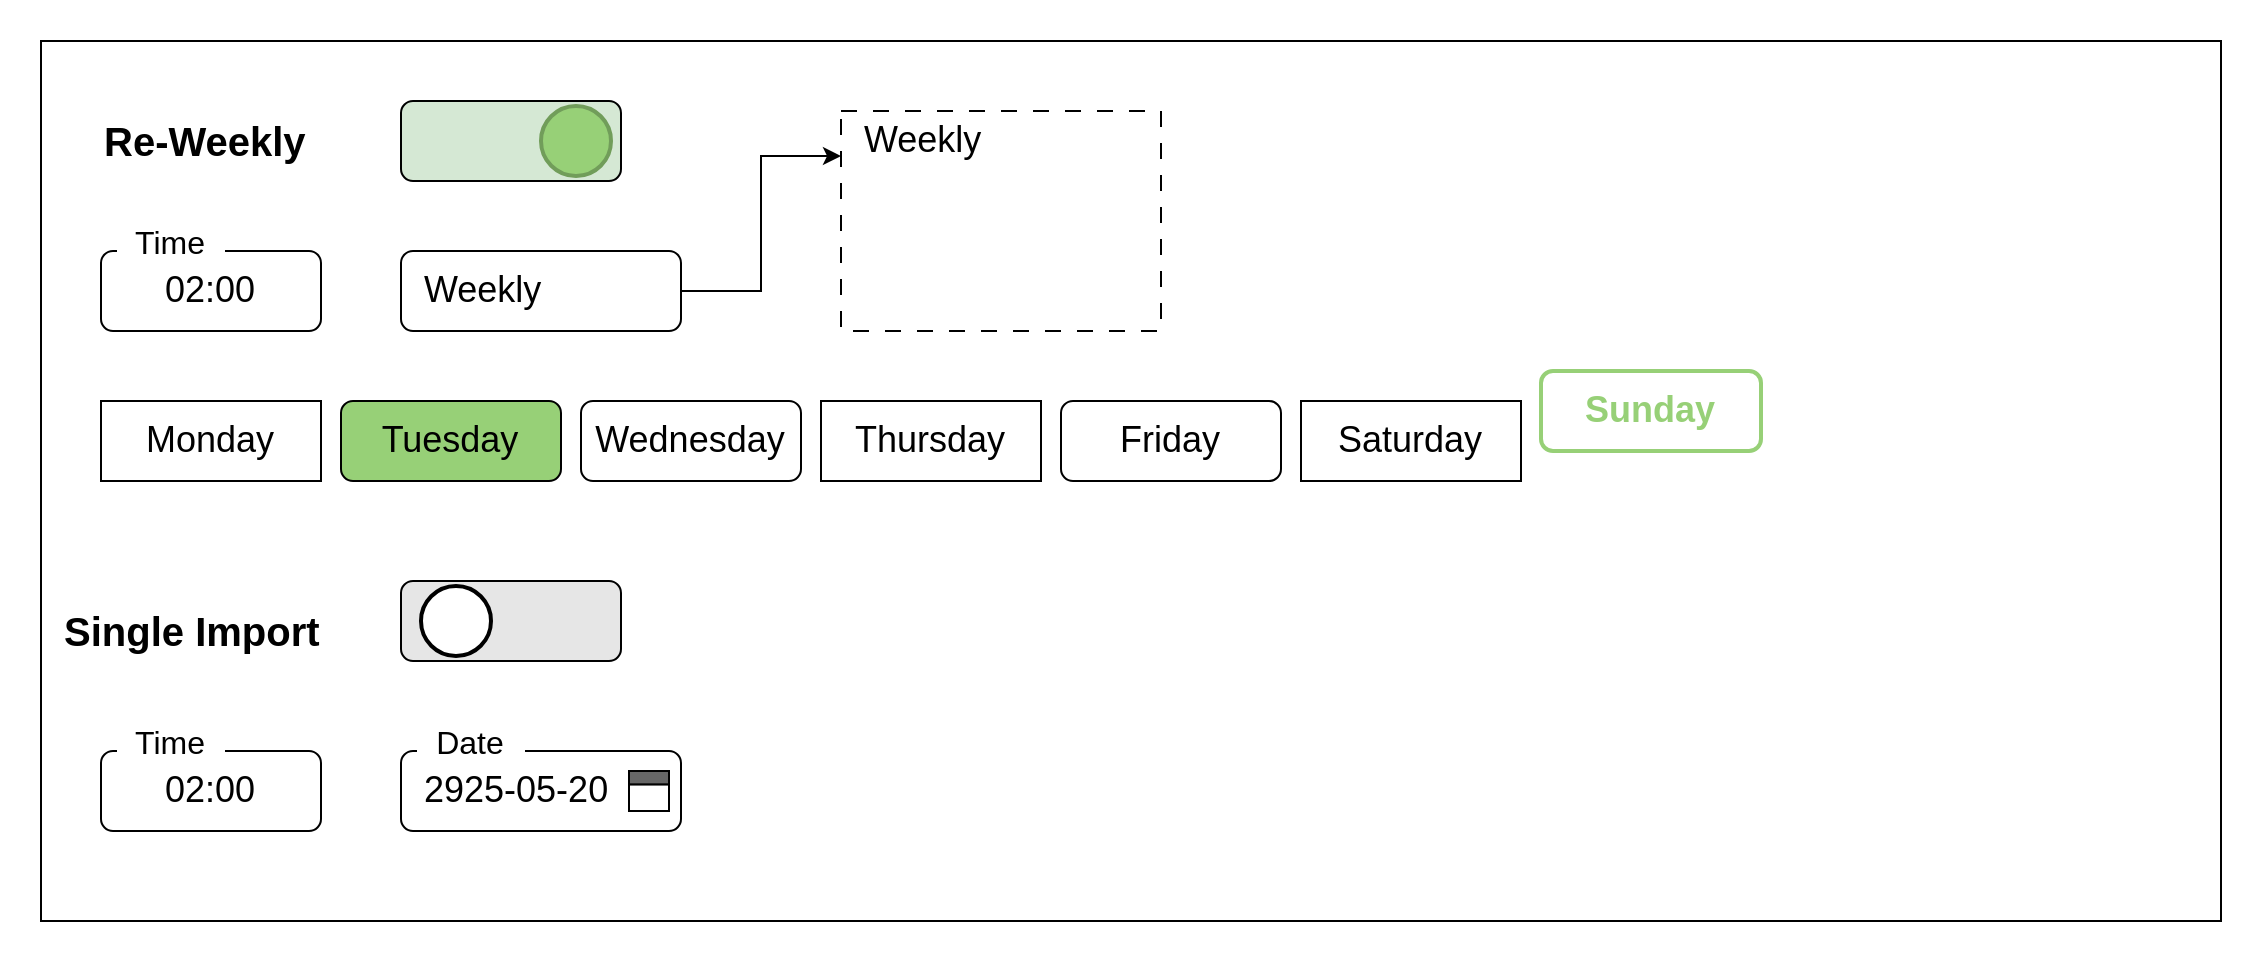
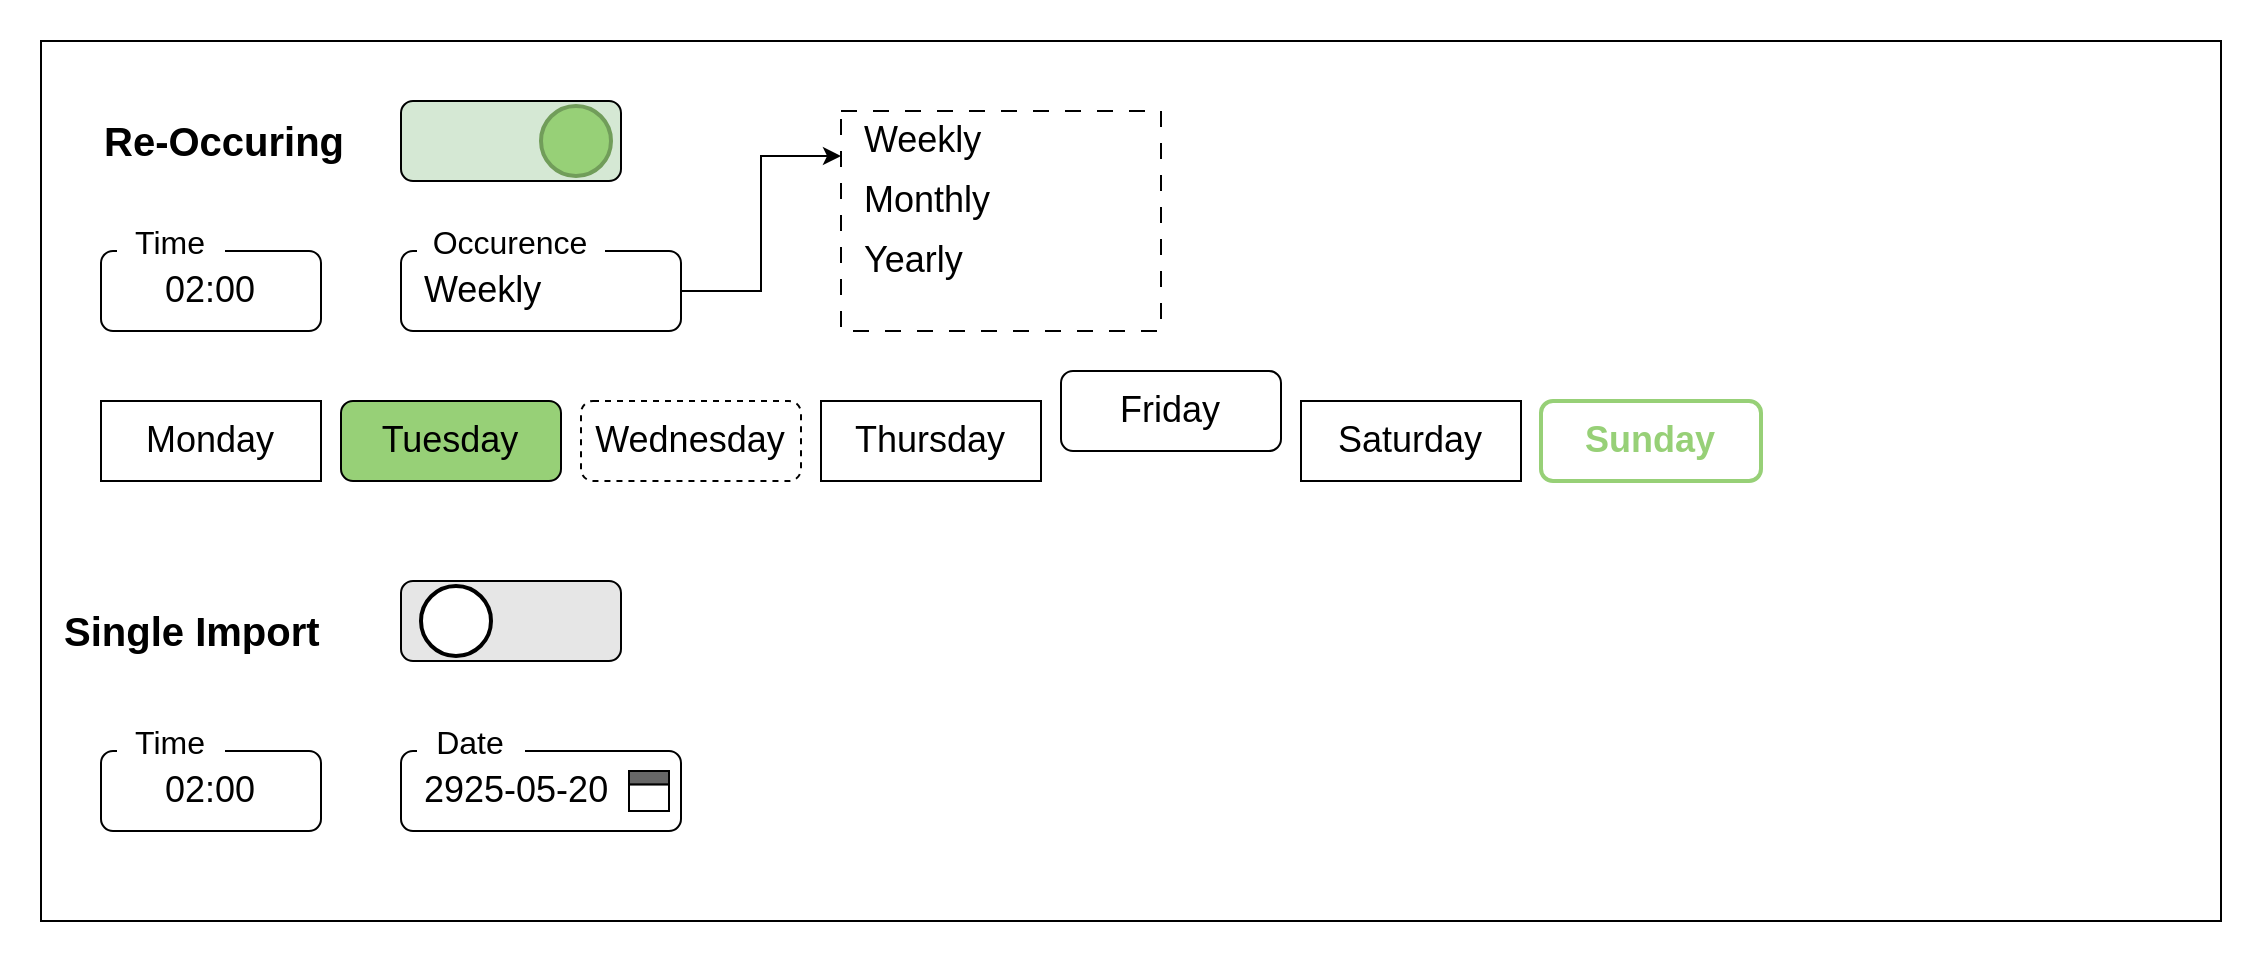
node "Re-Weekly": label "Re-Weekly" -> "Re-Occuring"
node "Monthly": added
node "Occurence": added
node "Yearly": added
node "Sunday": moved (1651, 411) -> (1651, 441)
node "Wednesday": style solid -> dashed
node "Friday": moved (1171, 441) -> (1171, 411)
